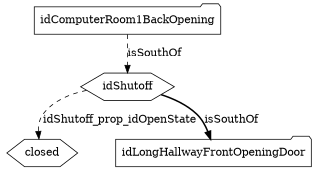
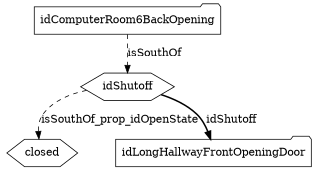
node "idComputerRoom1BackOpening": label "idComputerRoom1BackOpening" -> "idComputerRoom6BackOpening"
edge "idShutoff" -> "closed": label "idShutoff_prop_idOpenState" -> "isSouthOf_prop_idOpenState"
edge "idShutoff" -> "idLongHallwayFrontOpeningDoor": label "isSouthOf" -> "idShutoff"
